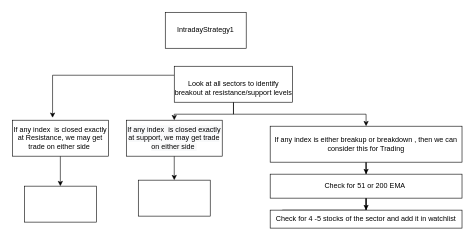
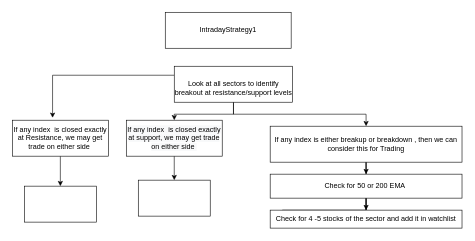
node "IntradayStrategy1": size 81x36 -> 126x36
node "Check for 51 or 200 EMA": label "Check for 51 or 200 EMA" -> "Check for 50 or 200 EMA"
